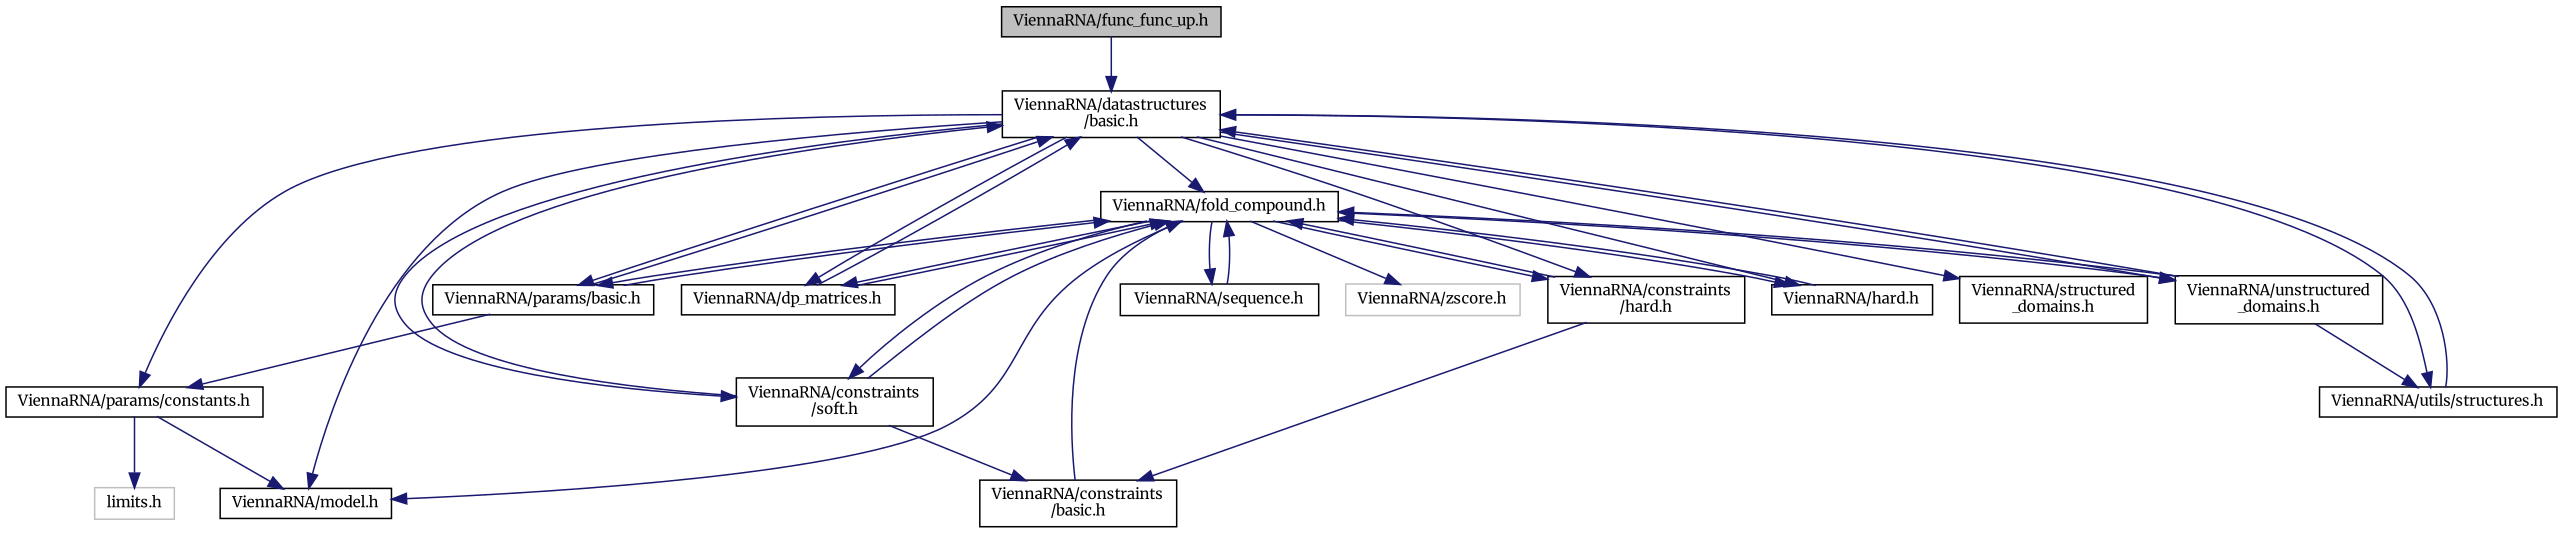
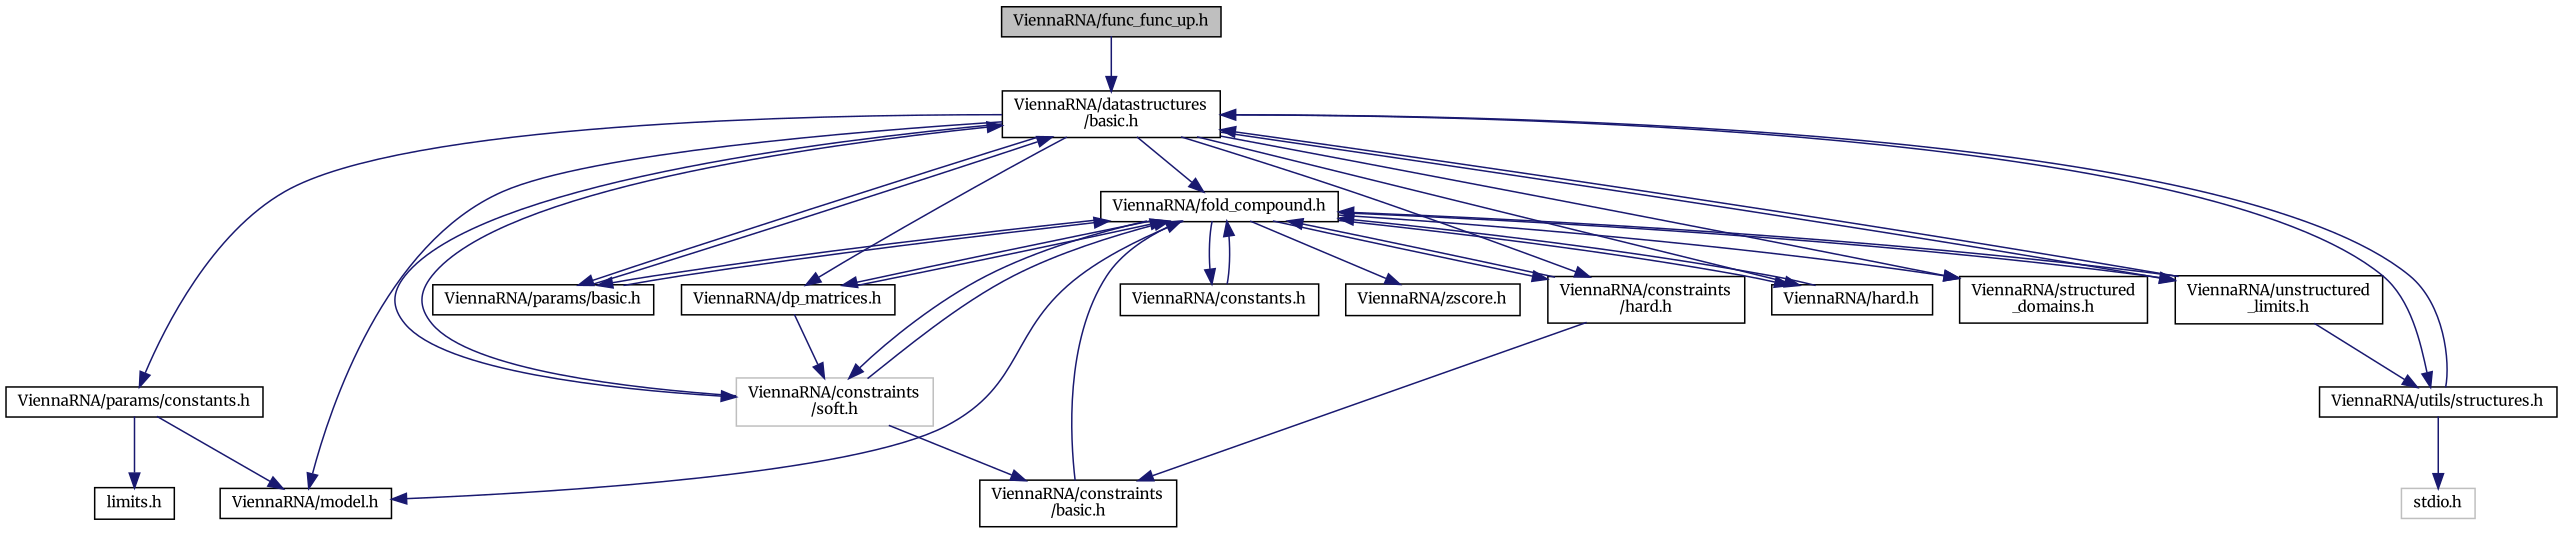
edge "ViennaRNA/dp_matrices.h" -> "ViennaRNA/datastructures /basic.h": now "ViennaRNA/dp_matrices.h" -> "ViennaRNA/constraints /soft.h"
edge "ViennaRNA/fold_compound.h" -> "ViennaRNA/structured _domains.h": added
node "ViennaRNA/sequence.h": label "ViennaRNA/sequence.h" -> "ViennaRNA/constants.h"
node "ViennaRNA/zscore.h": color grey75 -> black
node "ViennaRNA/unstructured _domains.h": label "ViennaRNA/unstructured _domains.h" -> "ViennaRNA/unstructured _limits.h"
edge "ViennaRNA/params/basic.h" -> "ViennaRNA/params/constants.h": removed
node "ViennaRNA/constraints /soft.h": color black -> grey75
node "limits.h": color grey75 -> black
node "stdio.h": added
